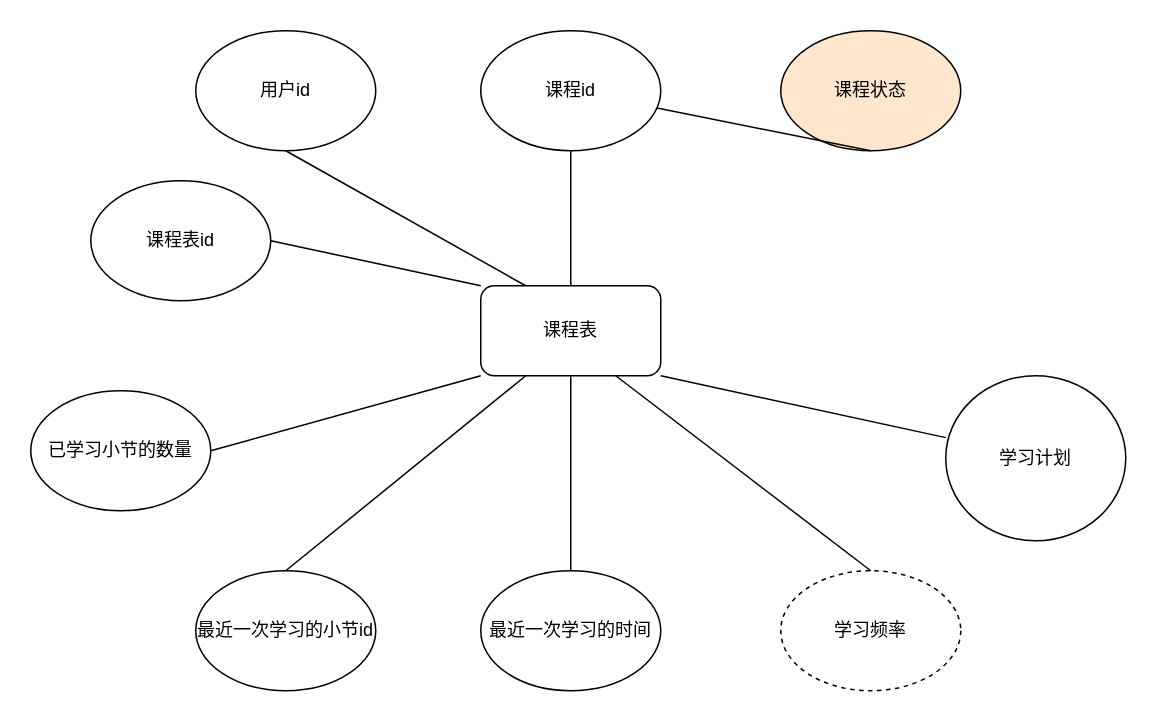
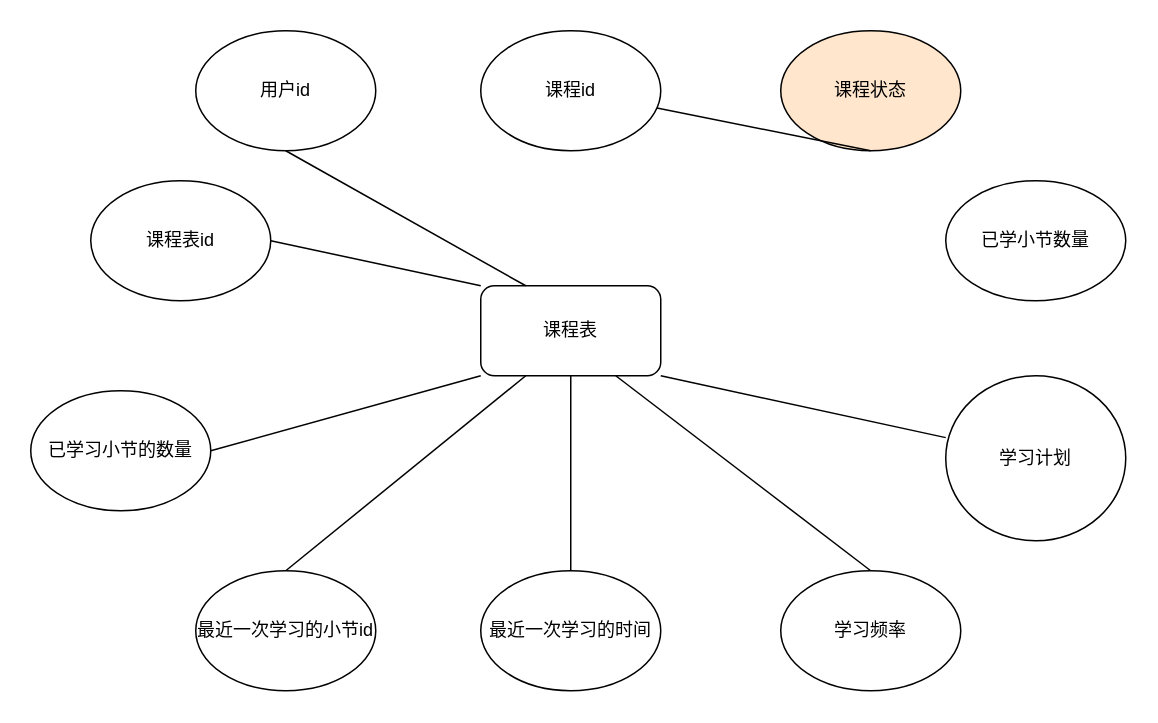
edge "课程id" -- "课程表": removed
node "已学小节数量": added
node "学习频率": style dashed -> solid
